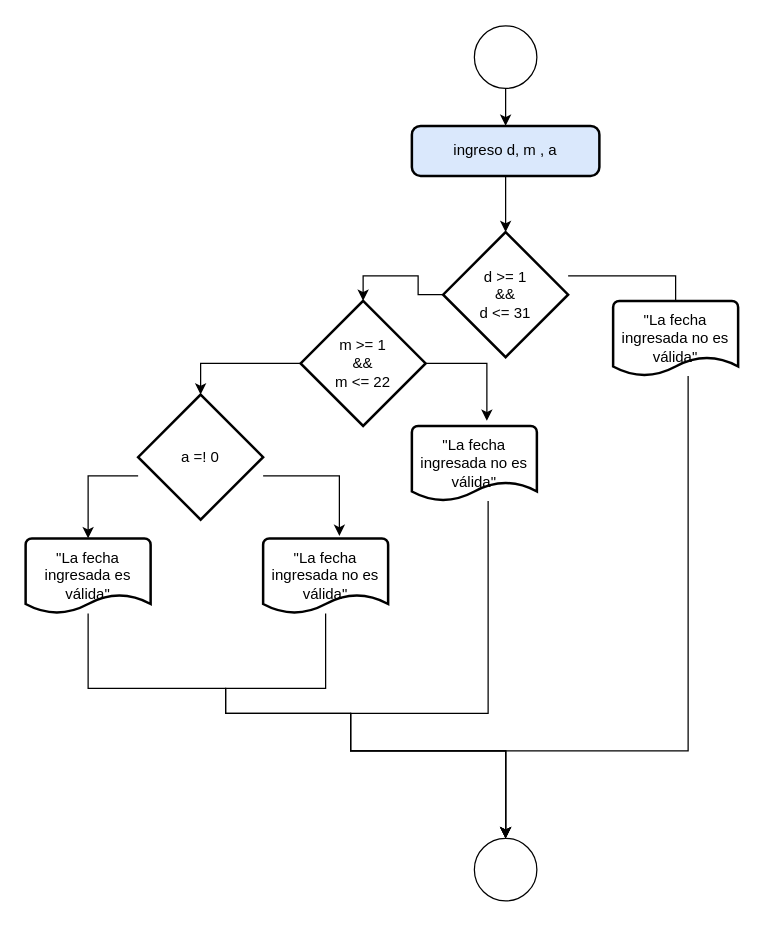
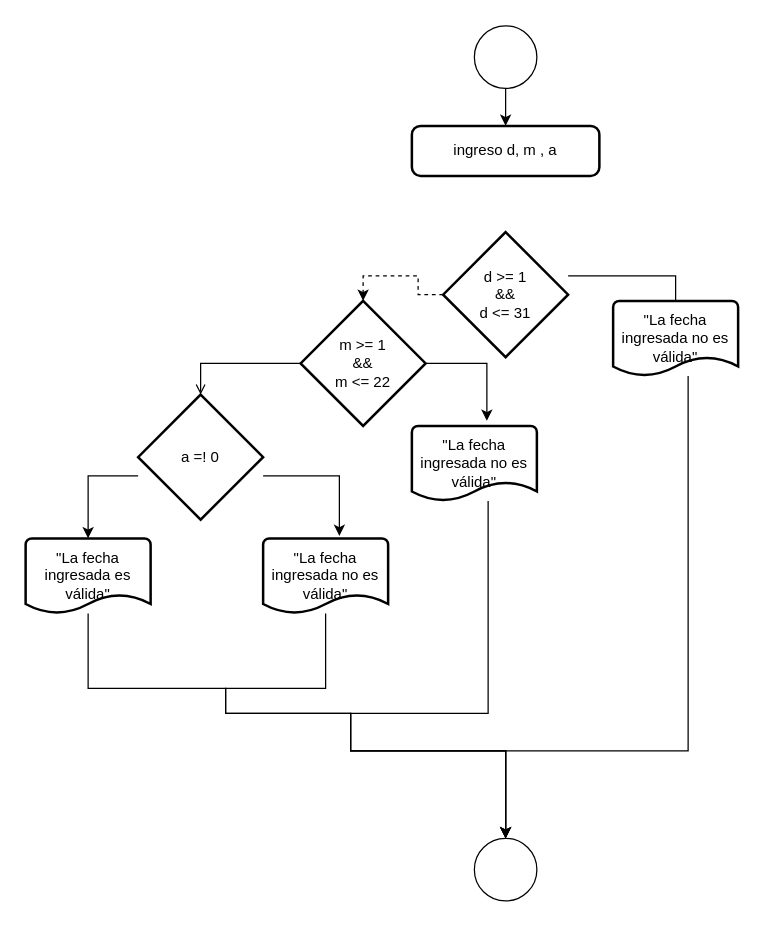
node "ingreso d, m , a": fillcolor #dae8fc -> #ffffff
edge "ingreso d, m , a" -> "d >= 1 && d <= 31": removed
edge "d >= 1 && d <= 31" -> "m >= 1 && m <= 22": style solid -> dashed
edge "m >= 1 && m <= 22" -> "a =! 0": arrowhead classic -> open
